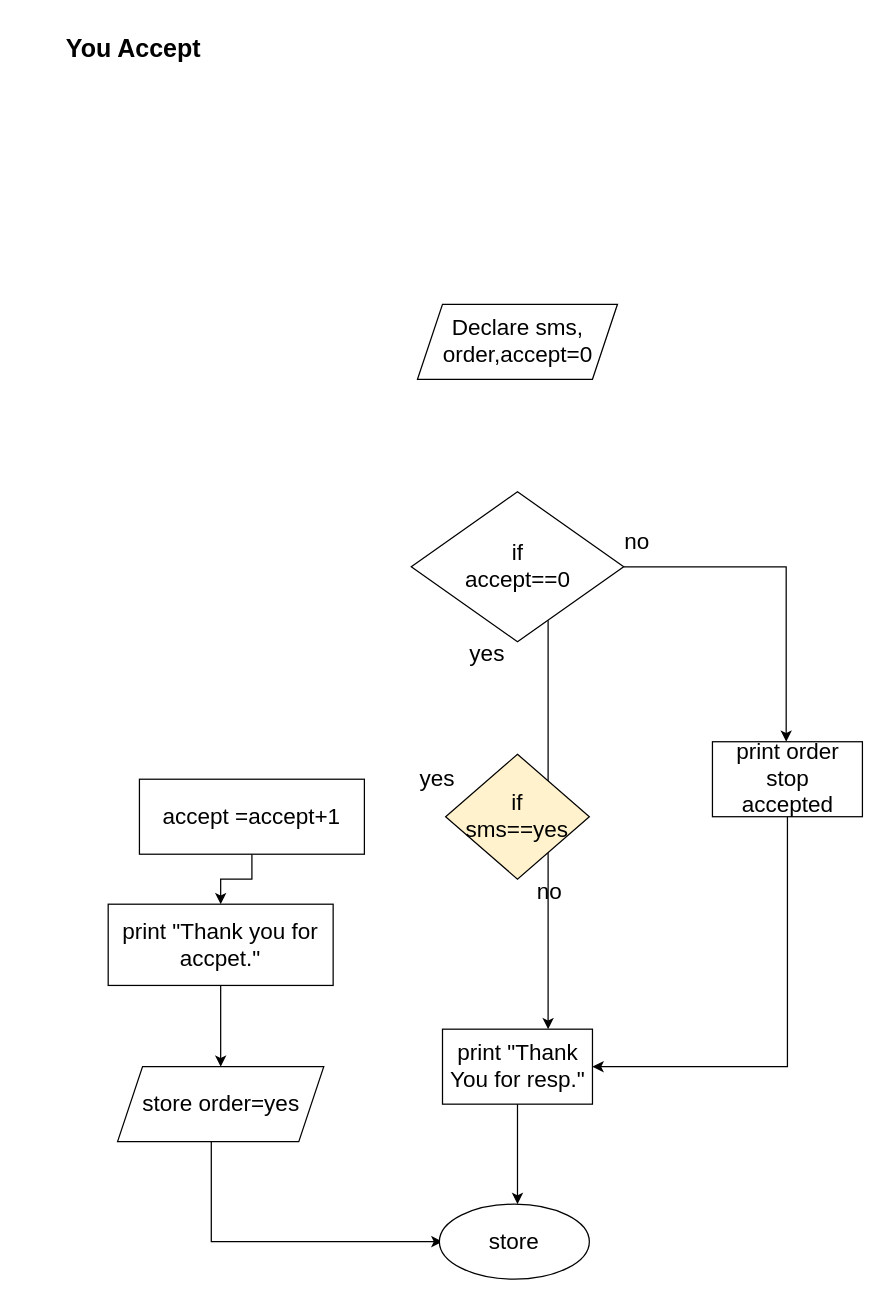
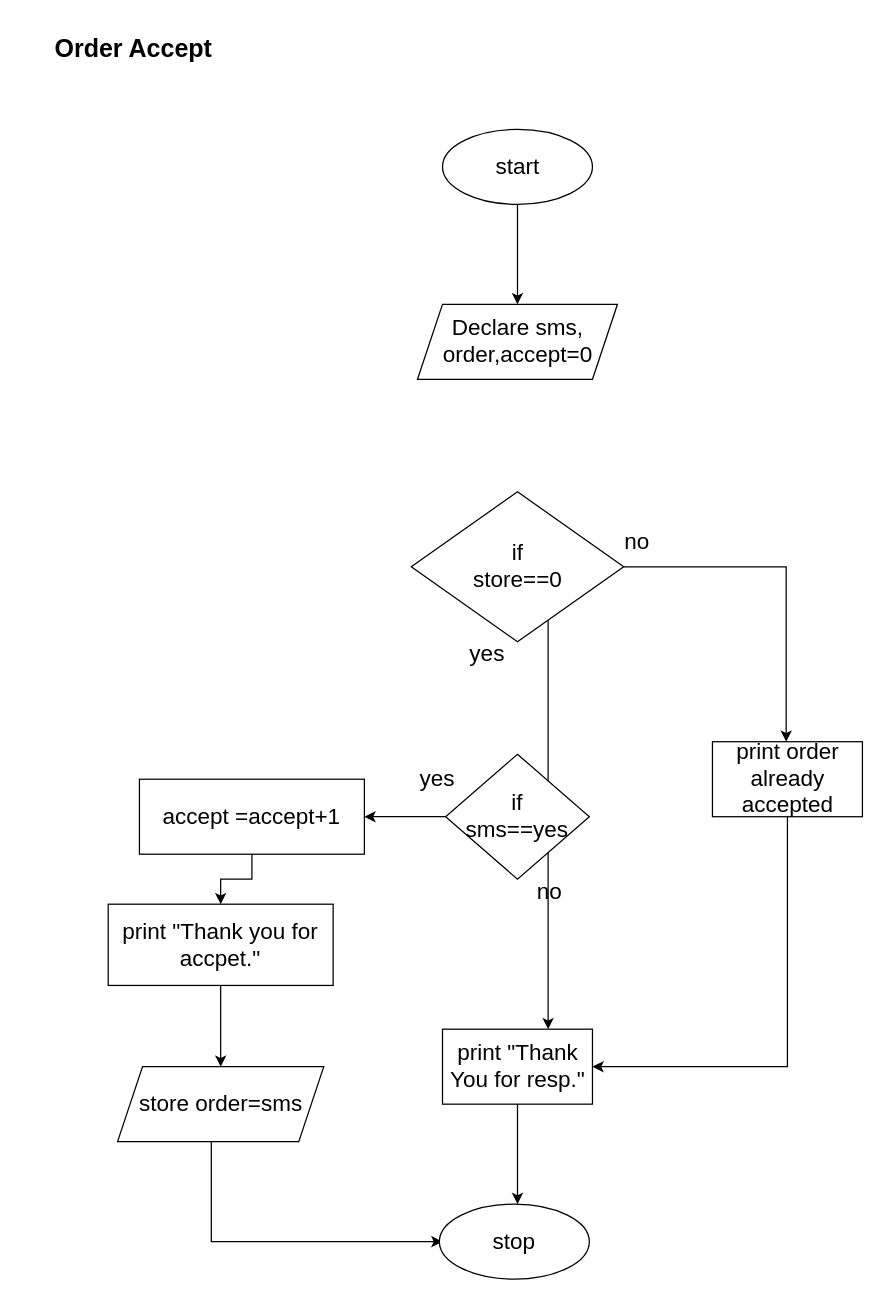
node "You Accept": label "You Accept" -> "Order Accept"
node "start": added
edge "start" -> "Declare sms,order,accept=0": added
node "if accept==0": label "if accept==0" -> "if store==0"
node "print order stopaccepted": label "print order stopaccepted" -> "print order alreadyaccepted"
edge "if sms==yes" -> "accept =accept+1": added
node "if sms==yes": fillcolor #fff2cc -> #ffffff
node "store order=yes": label "store order=yes" -> "store order=sms"
node "store": label "store" -> "stop"
